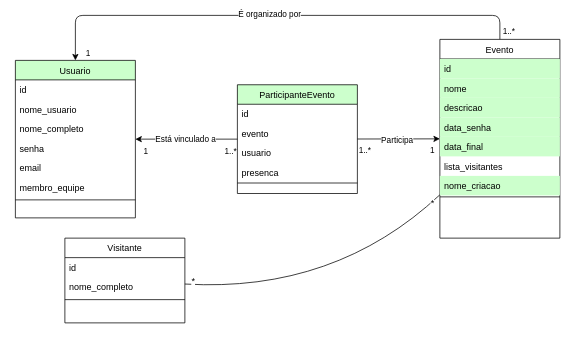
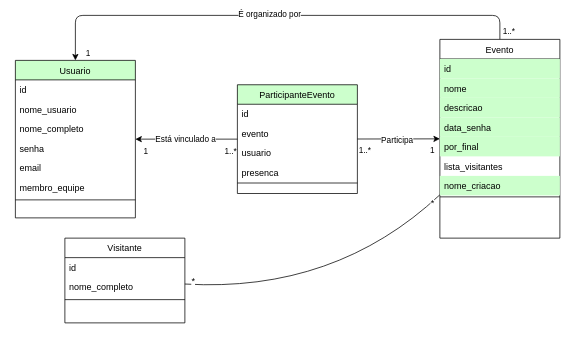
node "data_final": label "data_final" -> "por_final"
